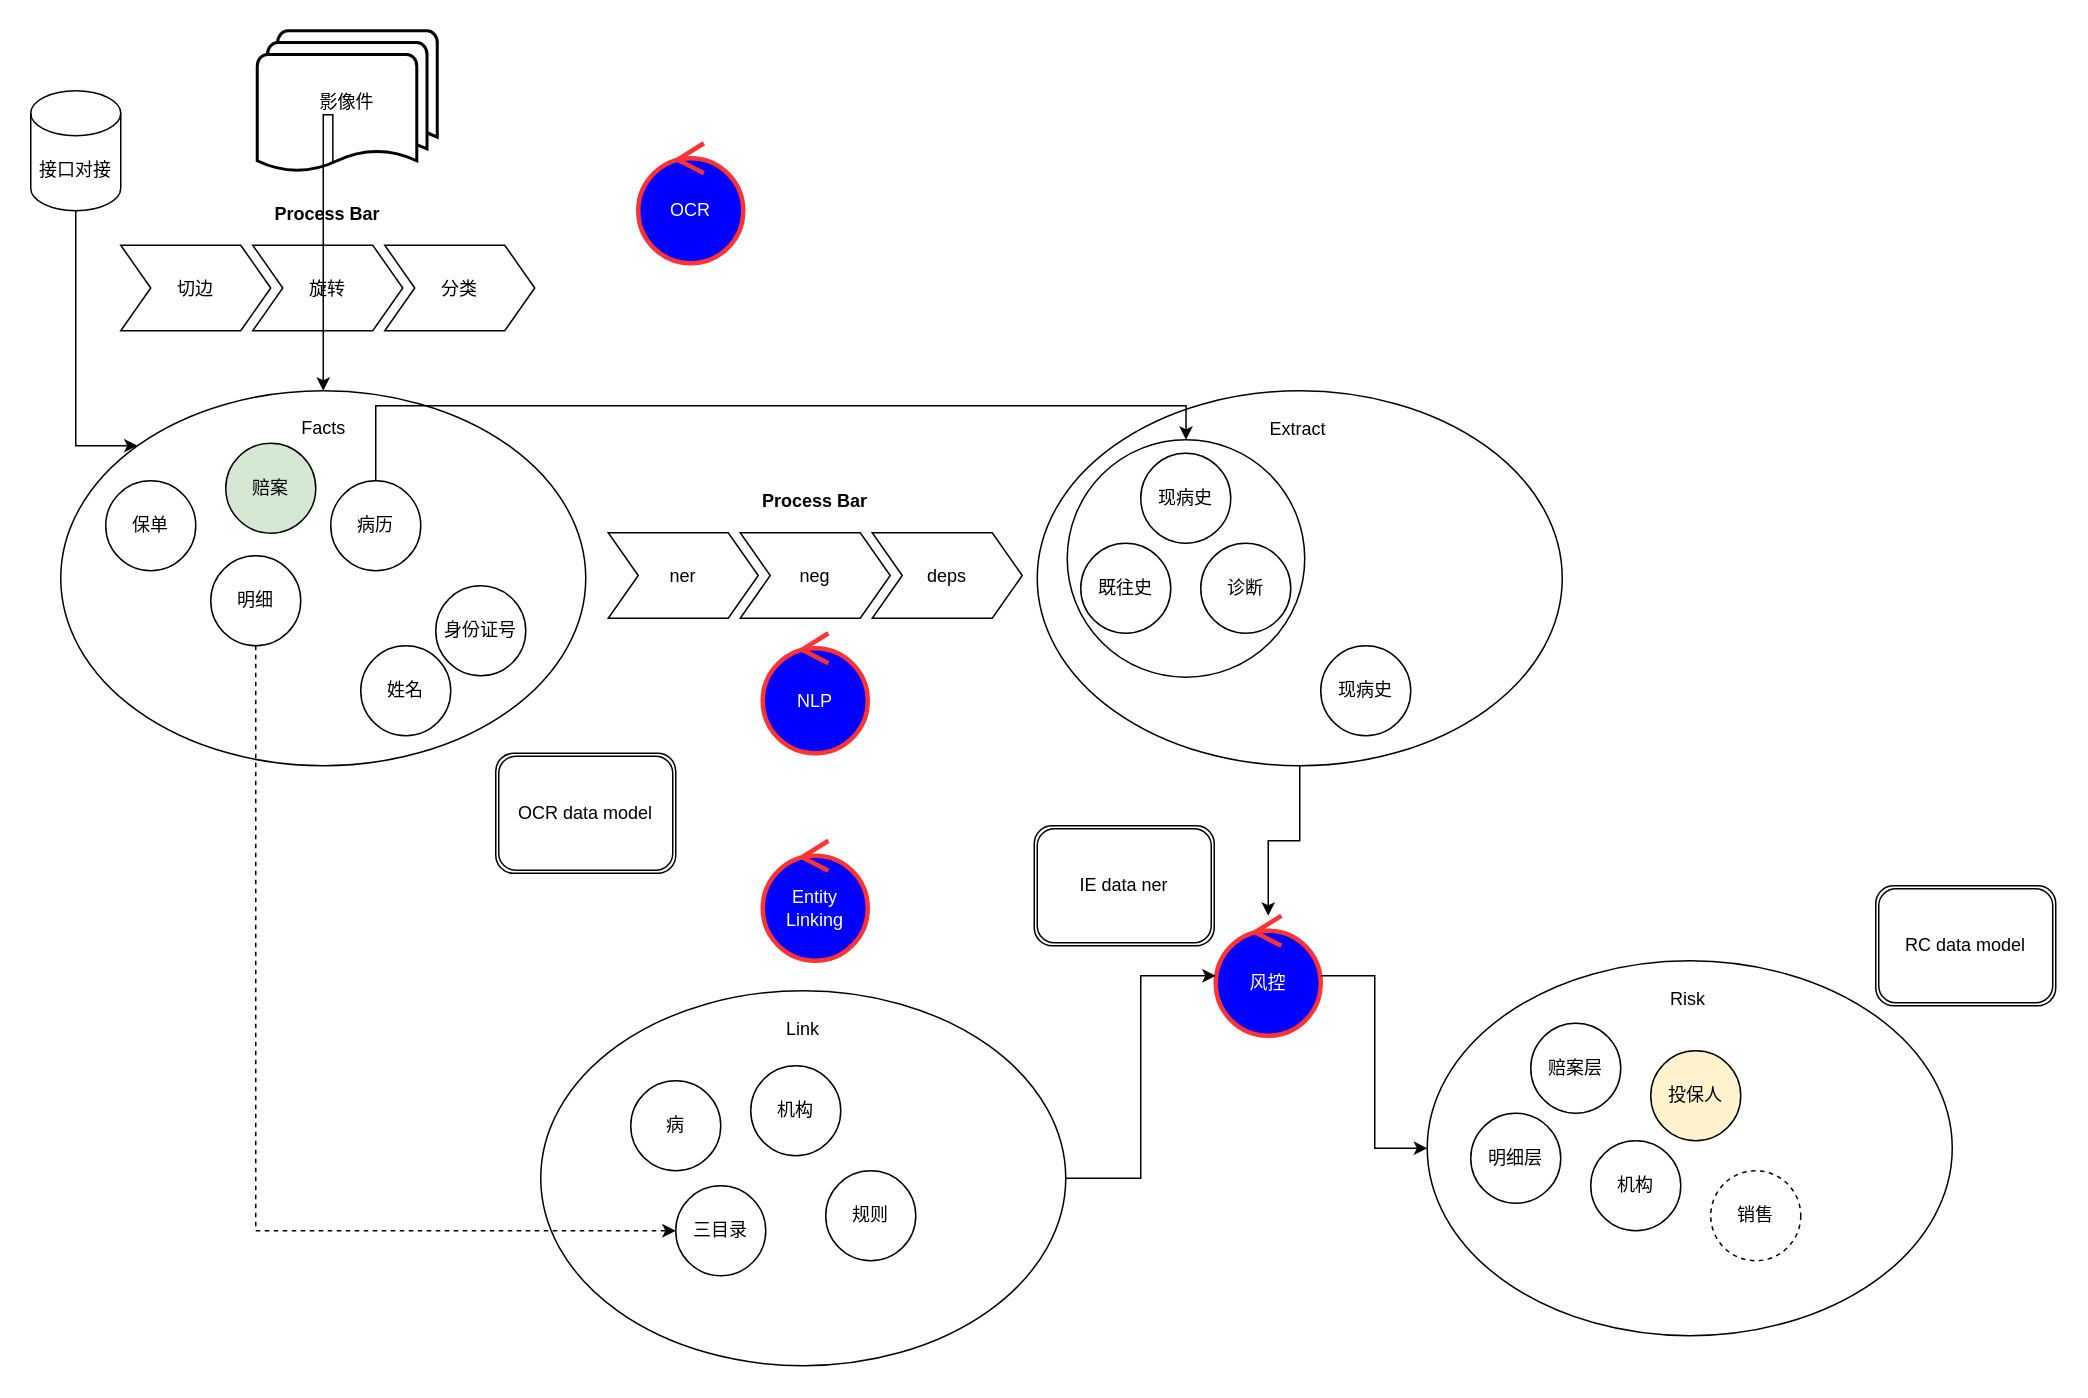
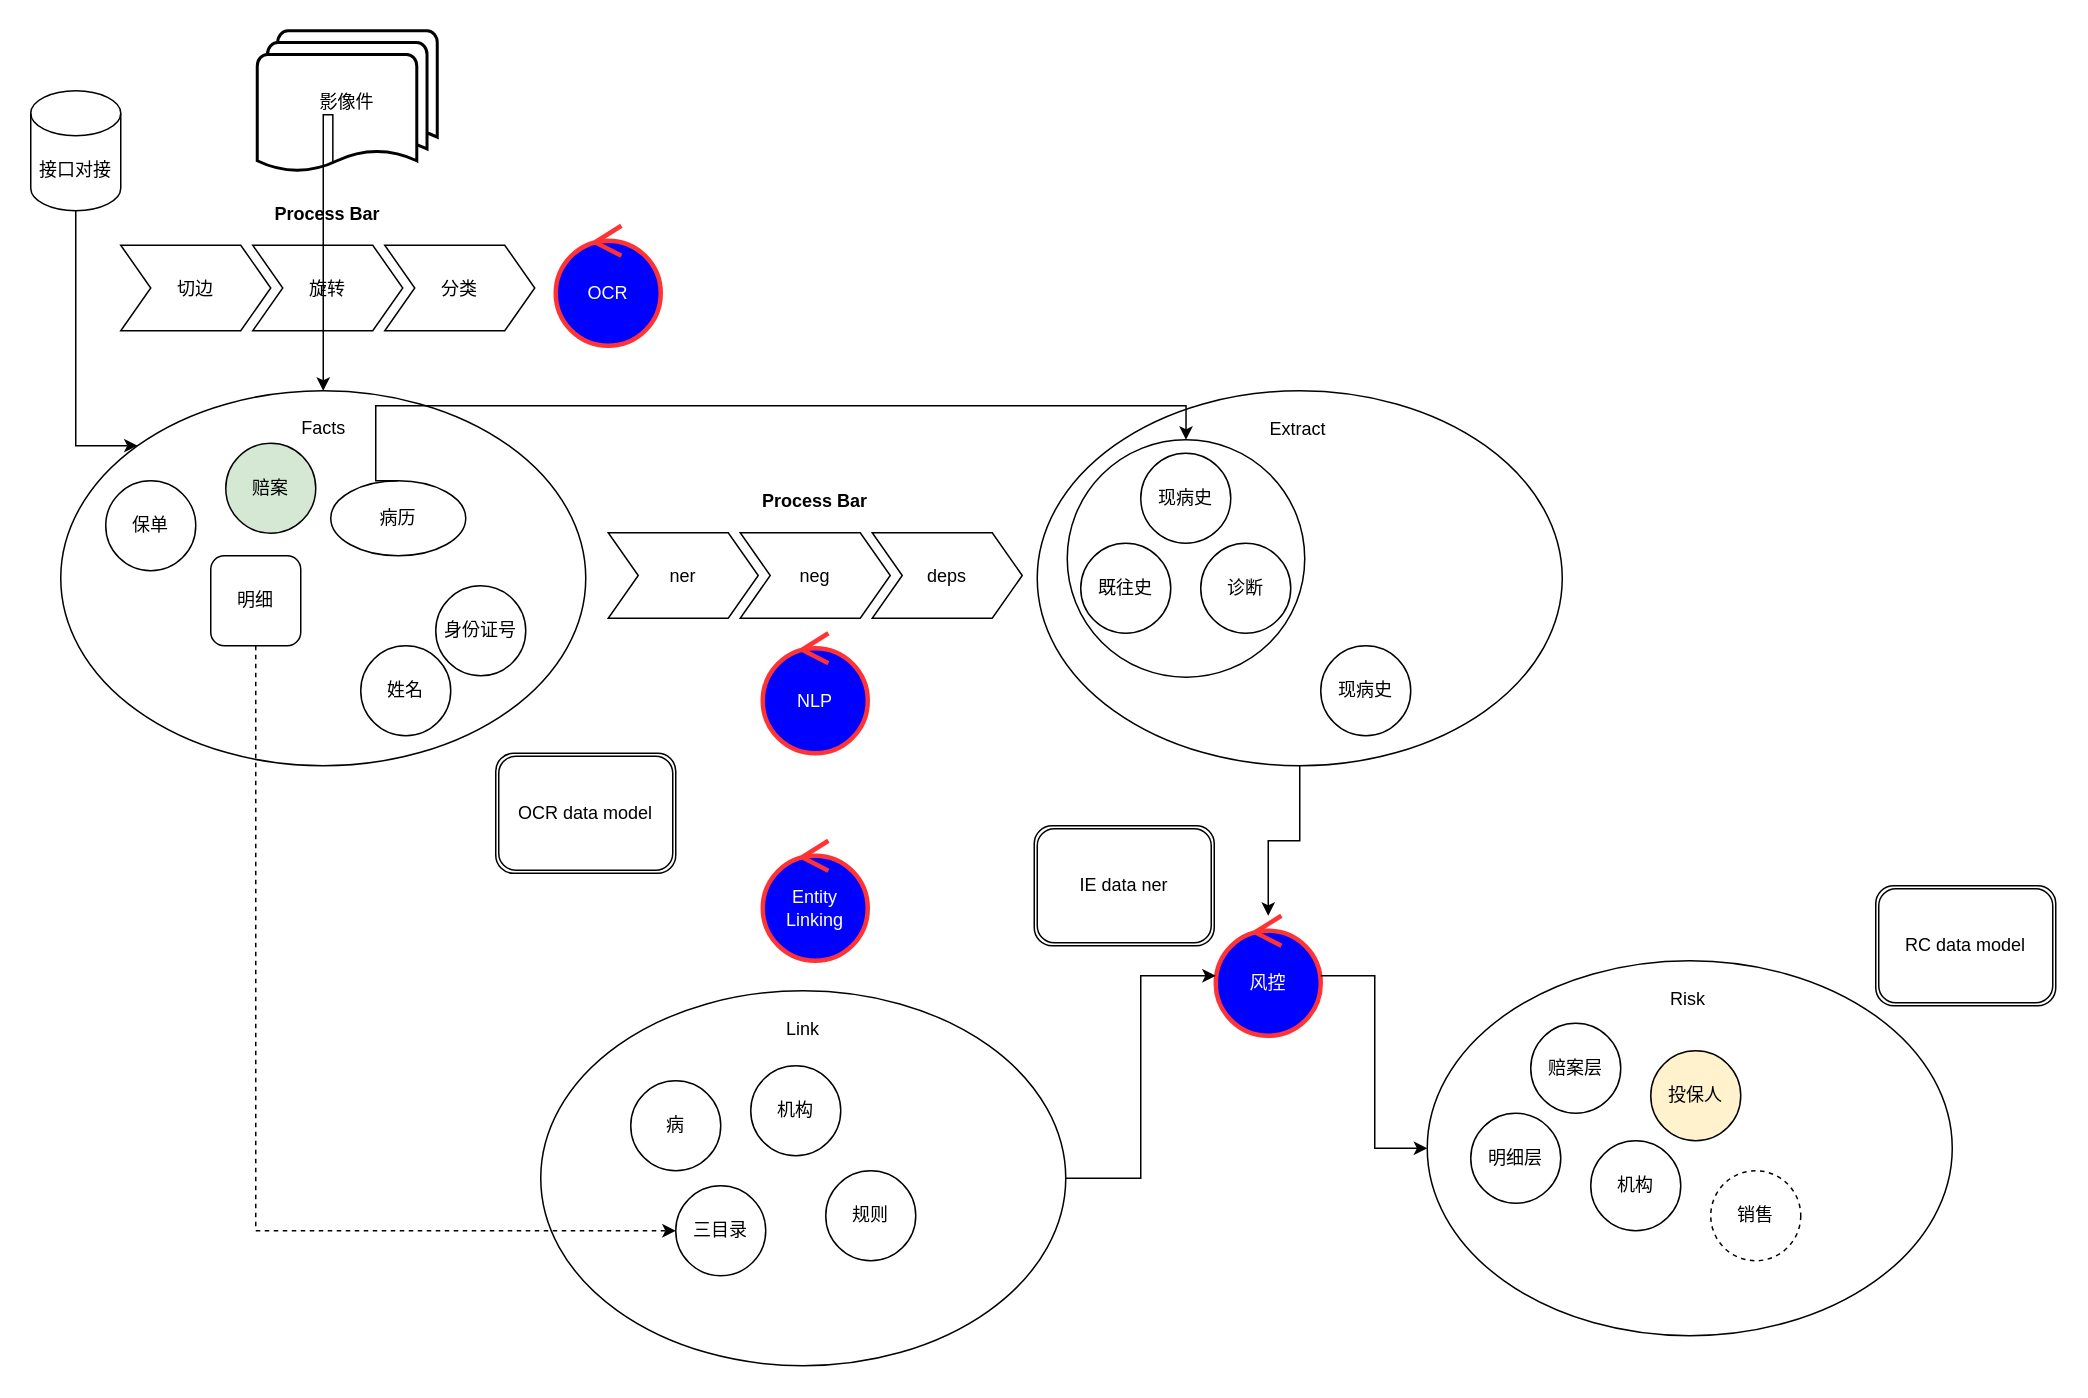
node "OCR": moved (691, 203) -> (608, 286)
node "病历": size 90x90 -> 135x75
node "明细": shape ellipse -> rounded rectangle
